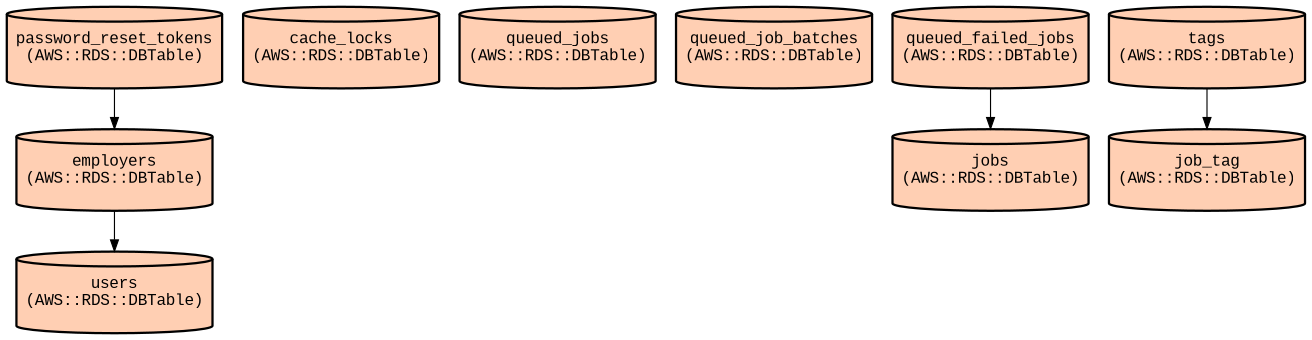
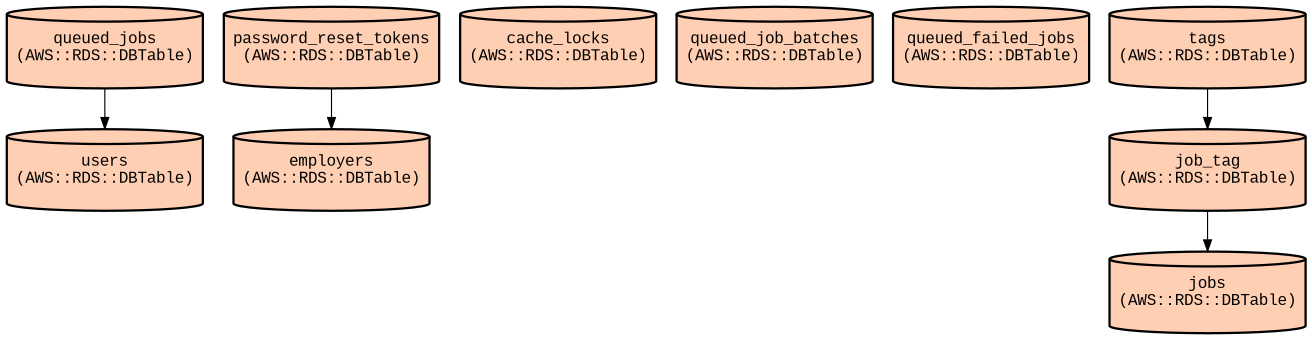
edge "queued_failed_jobs (AWS::RDS::DBTable)" -> "jobs (AWS::RDS::DBTable)": now "job_tag (AWS::RDS::DBTable)" -> "jobs (AWS::RDS::DBTable)"
edge "employers (AWS::RDS::DBTable)" -> "users (AWS::RDS::DBTable)": now "queued_jobs (AWS::RDS::DBTable)" -> "users (AWS::RDS::DBTable)"
